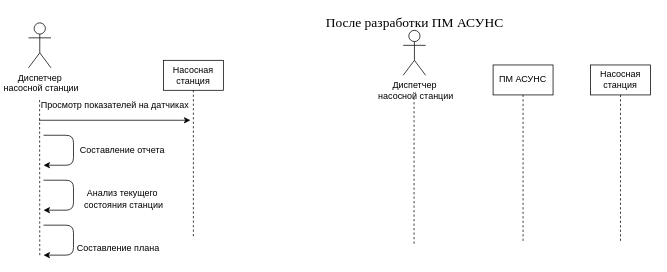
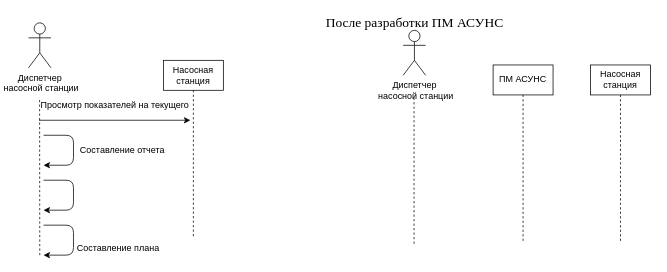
node "Просмотр показателей на датчиках": label "Просмотр показателей на датчиках" -> "Просмотр показателей на текущего"
node "Анализ текущего состояния станции": removed
